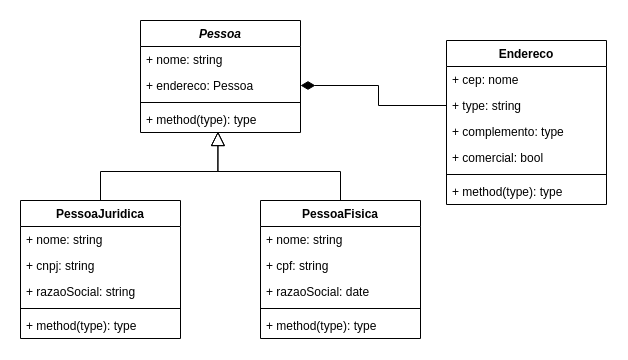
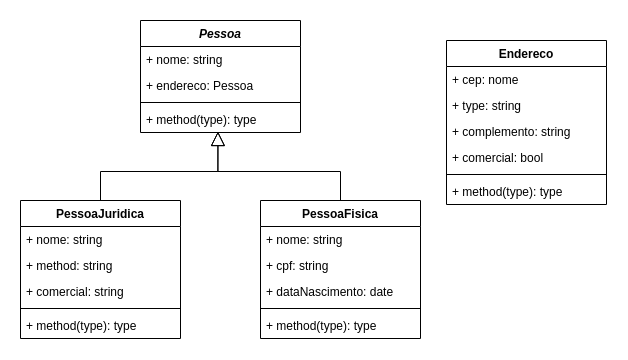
edge "+ type: string" -> "+ endereco: Pessoa": removed
node "+ complemento: type": label "+ complemento: type" -> "+ complemento: string"
node "+ cnpj: string": label "+ cnpj: string" -> "+ method: string"
node "+ razaoSocial: string": label "+ razaoSocial: string" -> "+ comercial: string"
node "+ razaoSocial: date": label "+ razaoSocial: date" -> "+ dataNascimento: date"
